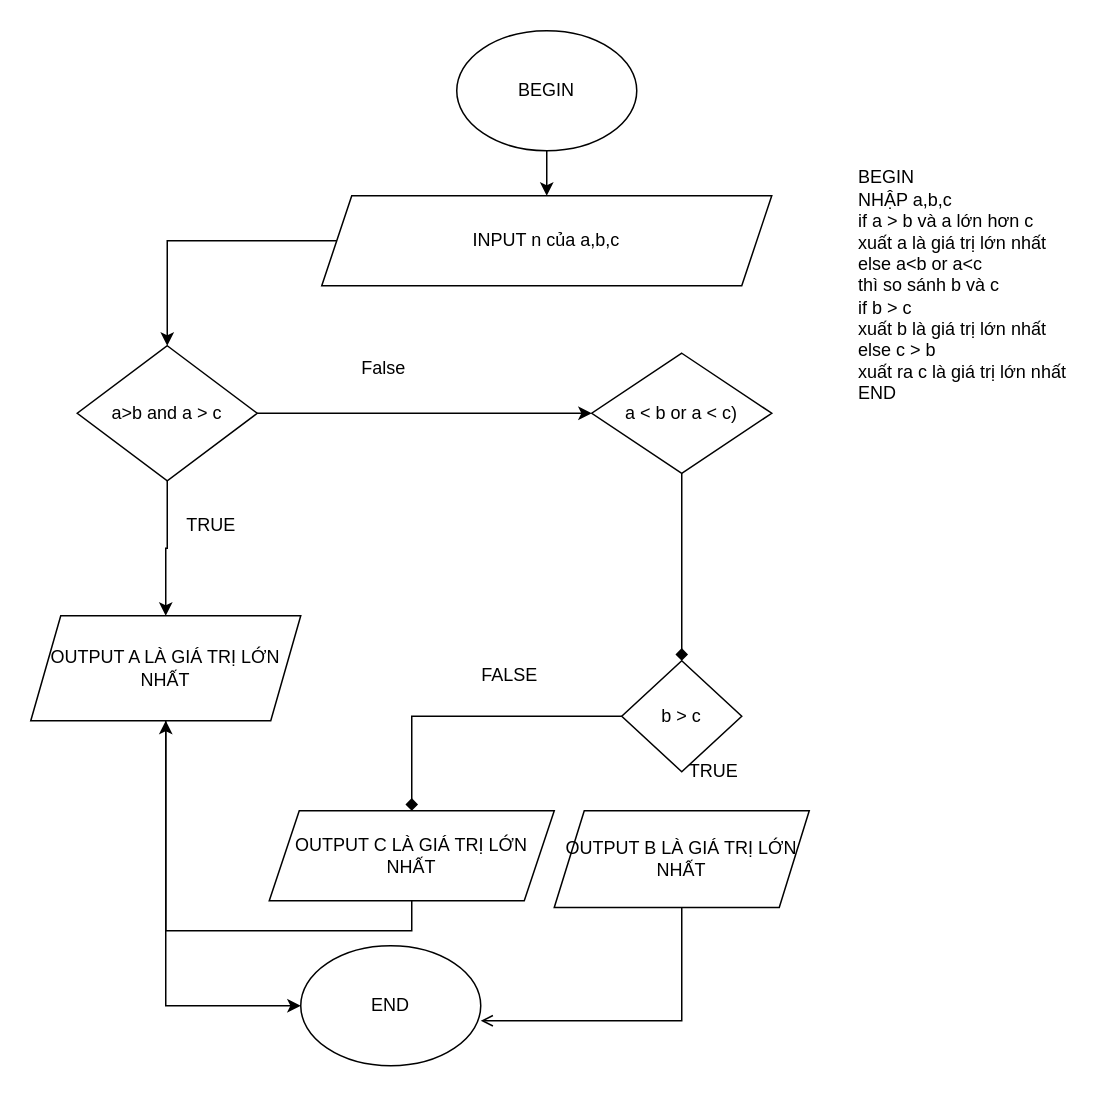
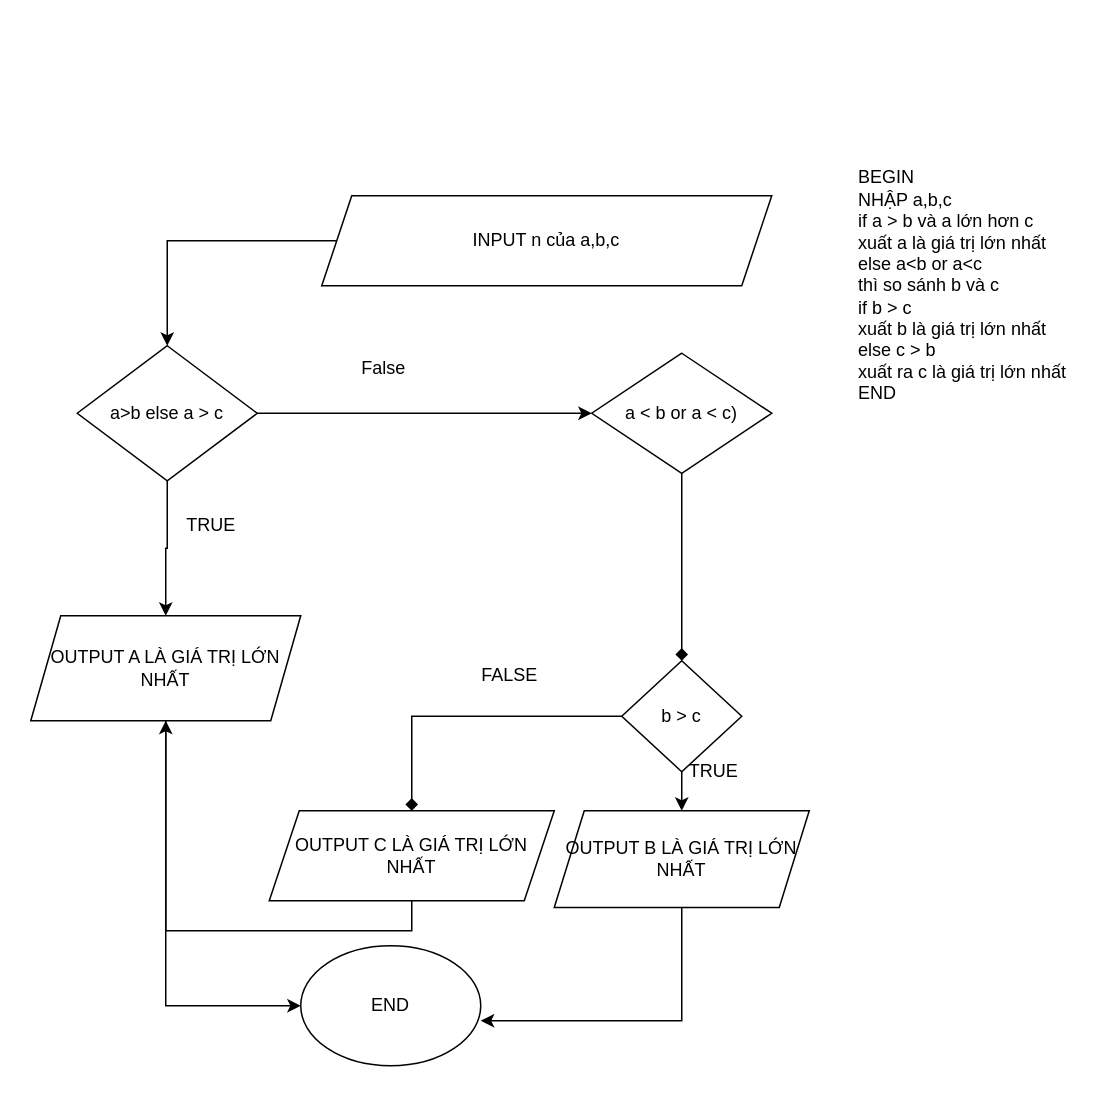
node "BEGIN": removed
edge "BEGIN" -> "INPUT n của a,b,c": removed
node "a>b and a > c": label "a>b and a > c" -> "a>b else a > c"
edge "b > c" -> "OUTPUT B LÀ GIÁ TRỊ LỚN NHẤT": added
edge "OUTPUT B LÀ GIÁ TRỊ LỚN NHẤT" -> "END": arrowhead open -> classic
